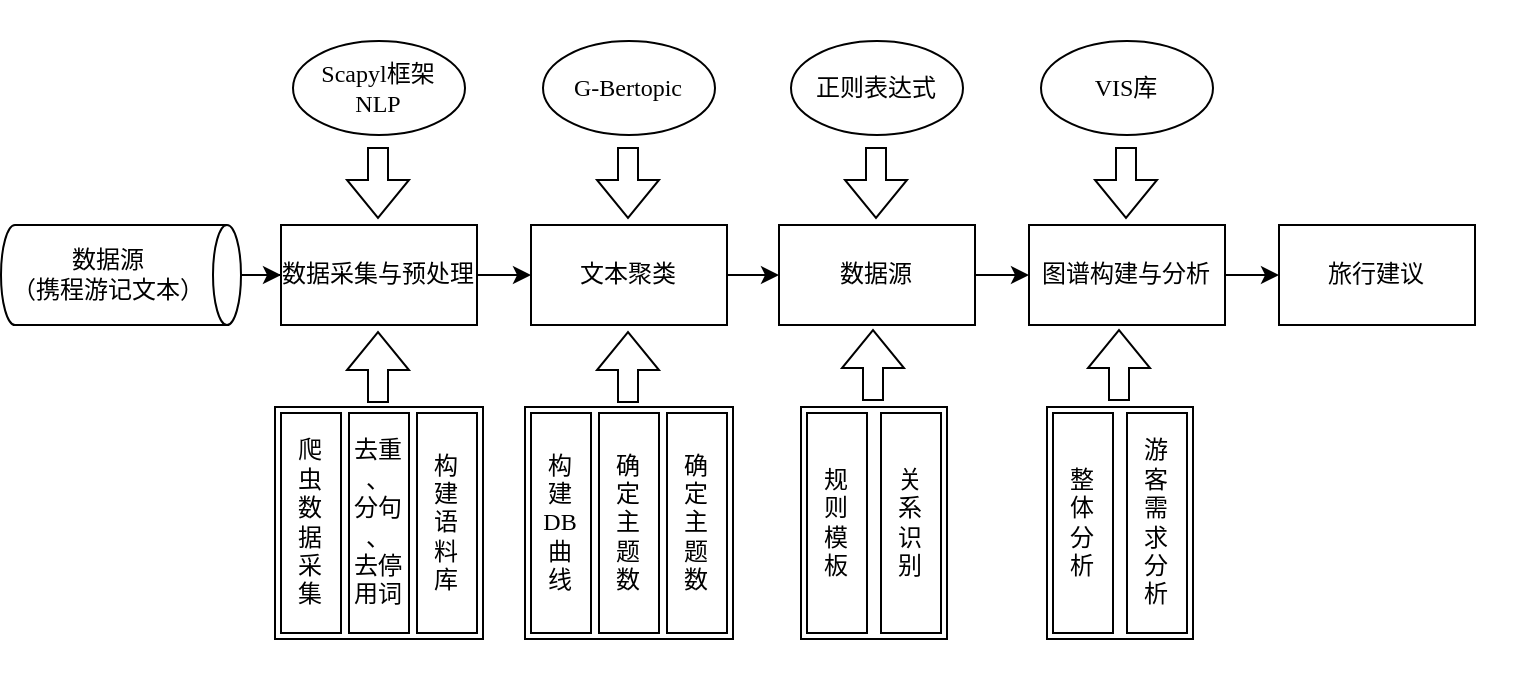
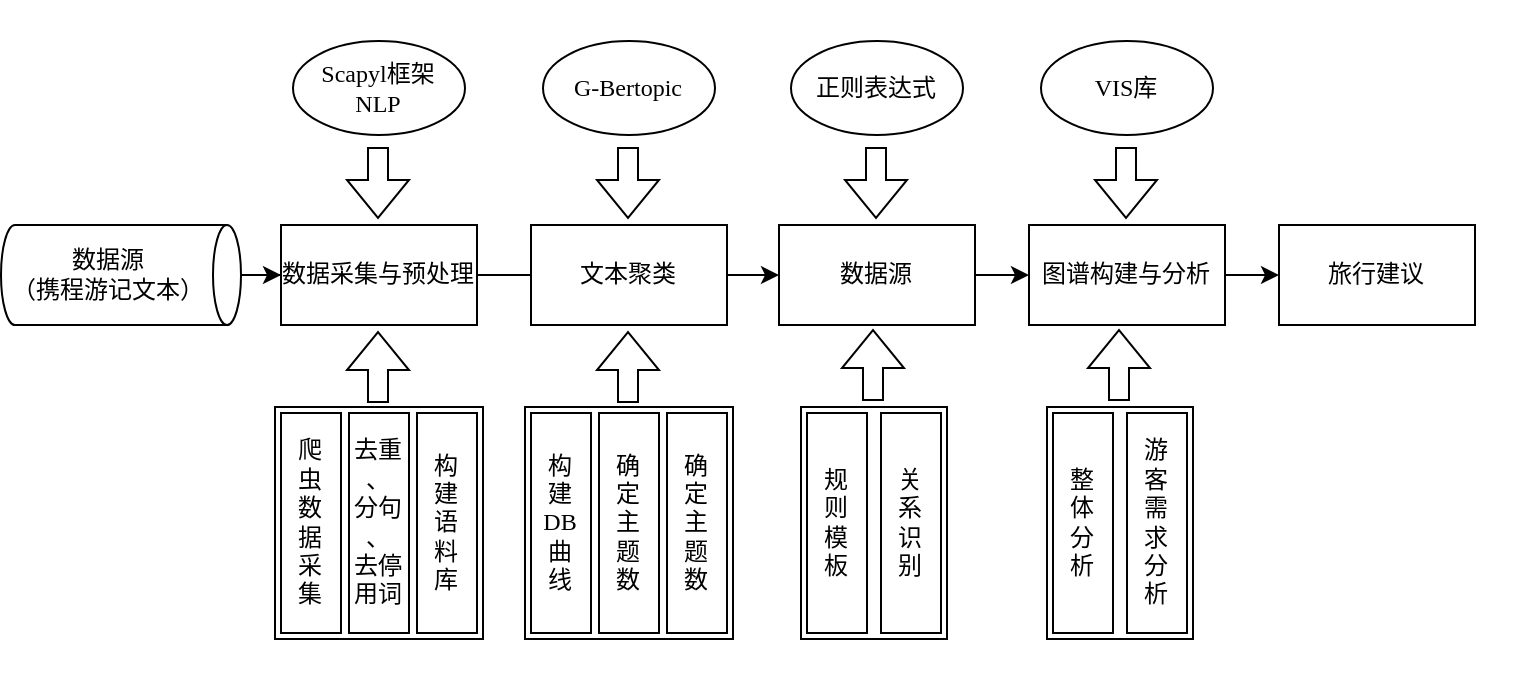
edge "数据采集与预处理" -> "文本聚类": arrowhead classic -> none
